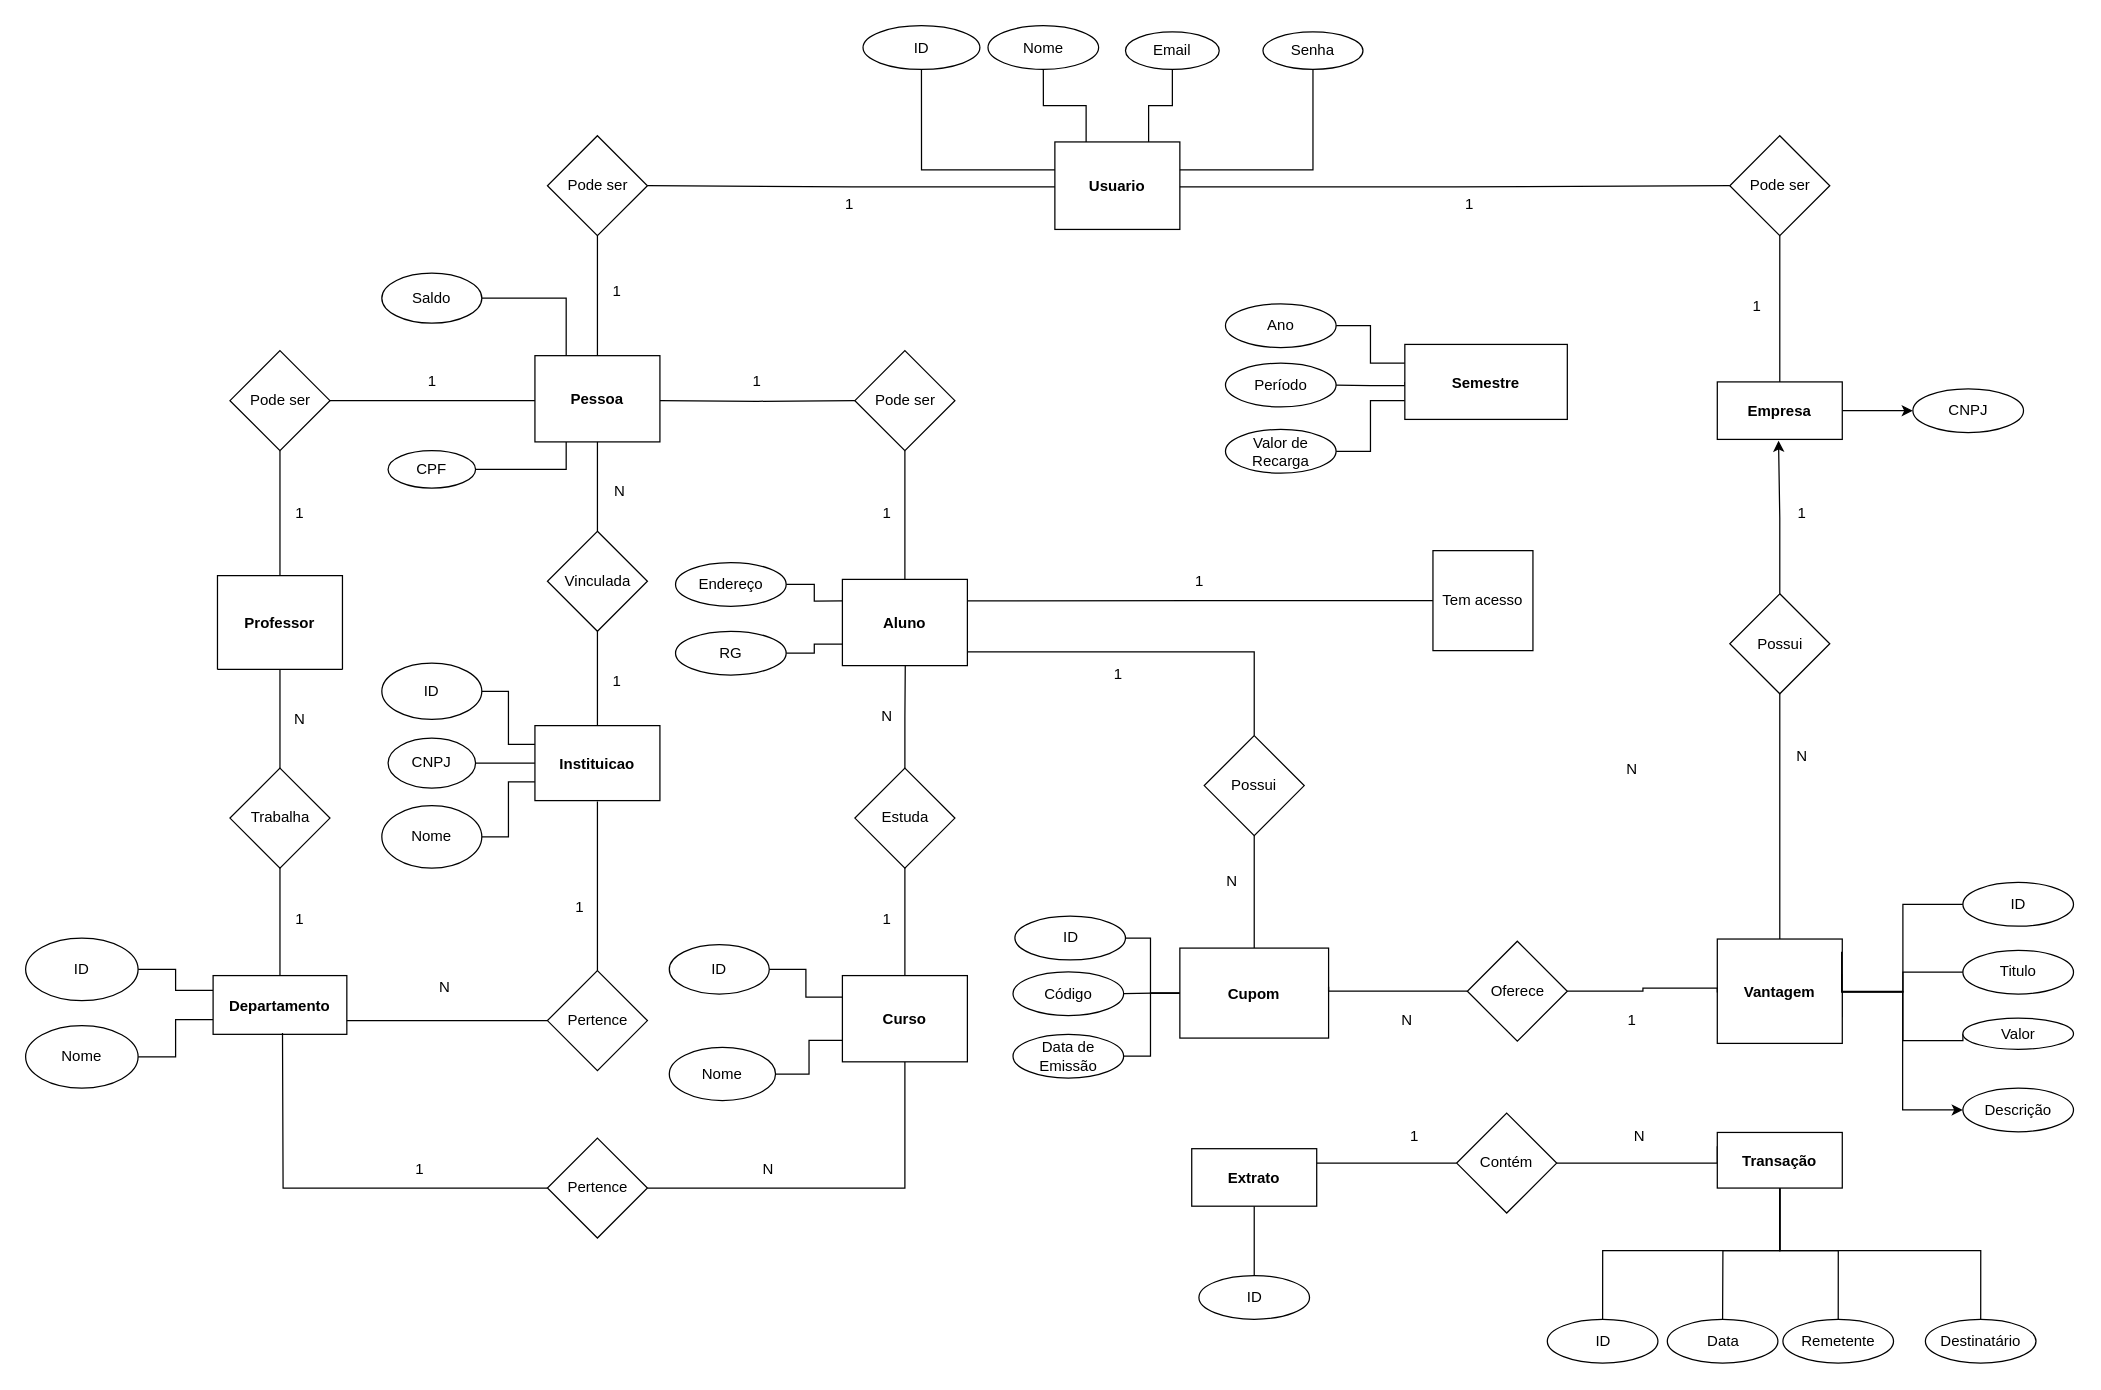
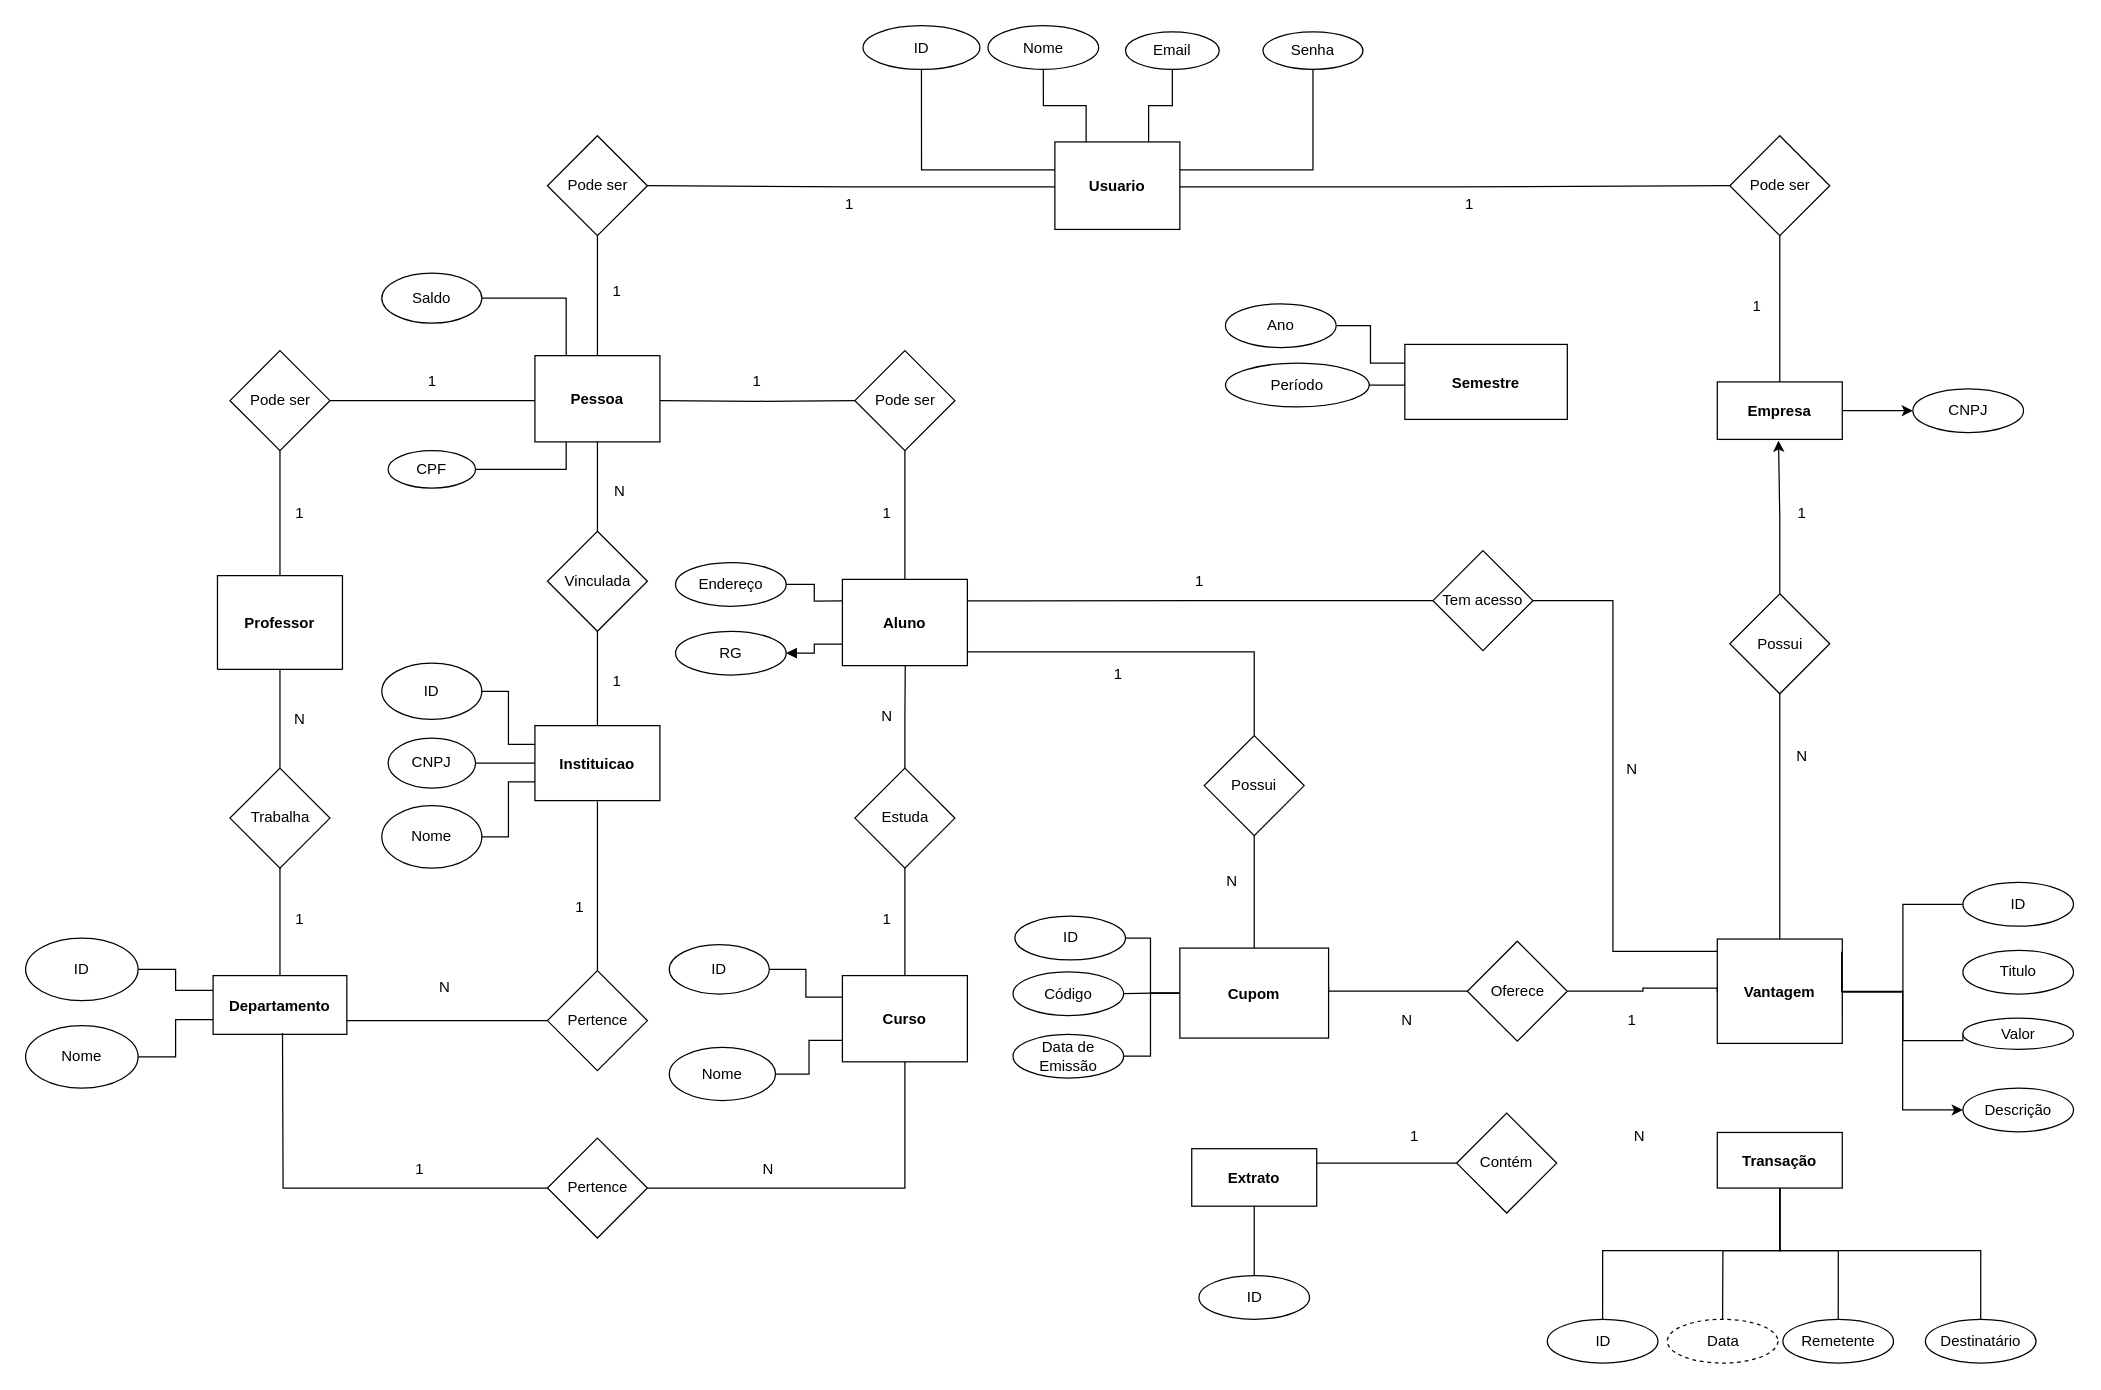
node "Período": size 111x44 -> 144x44
edge "Semestre" -- "Valor de Recarga": removed
node "Valor de Recarga": removed
node "Tem acesso": shape rectangle -> diamond
edge "Aluno" -- "RG": arrowhead none -> block
edge "Tem acesso" -- "Vantagem": added
edge "Titulo" -- "Vantagem": removed
edge "Transação" -- "Contém": removed
node "Data": style solid -> dashed
